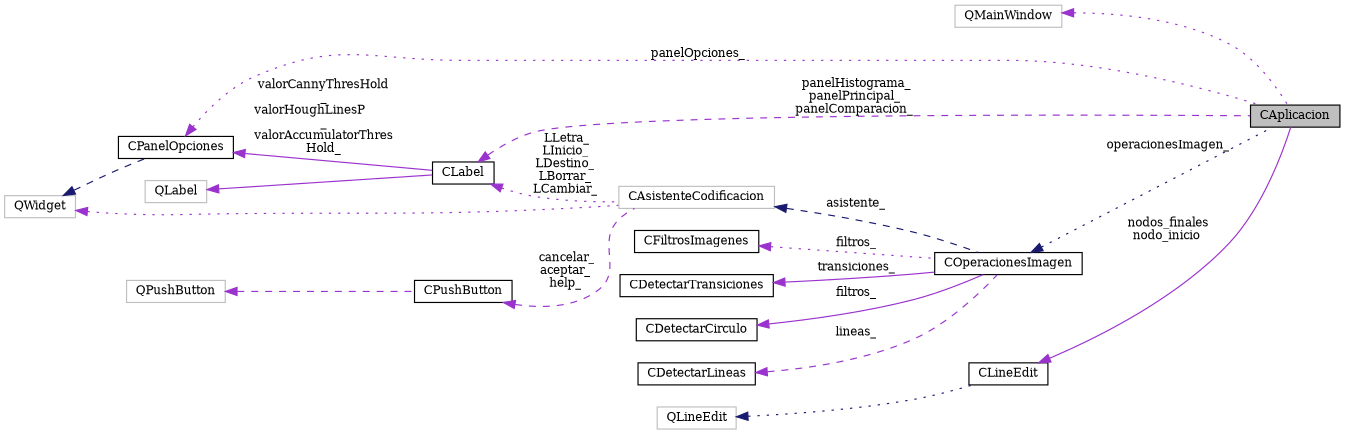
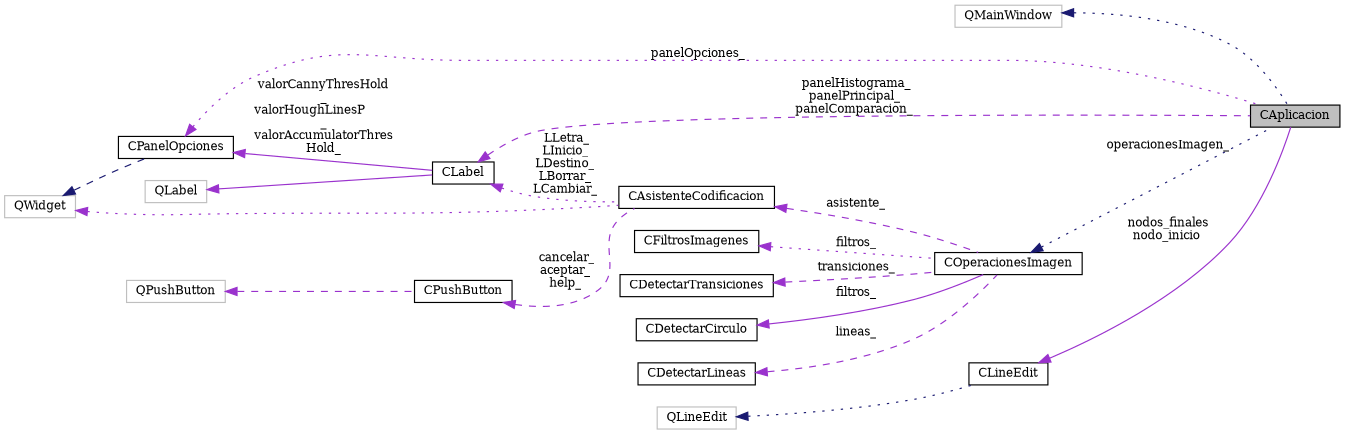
edge "CAplicacion" -> "QMainWindow": color darkorchid3 -> midnightblue
node "CAsistenteCodificacion": color grey75 -> black
edge "COperacionesImagen" -> "CAsistenteCodificacion": color midnightblue -> darkorchid3
edge "COperacionesImagen" -> "CDetectarTransiciones": style solid -> dashed
